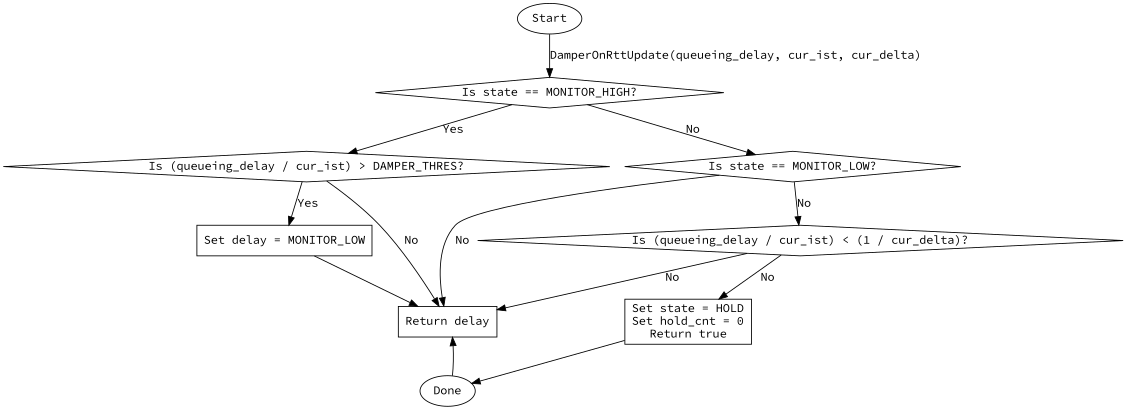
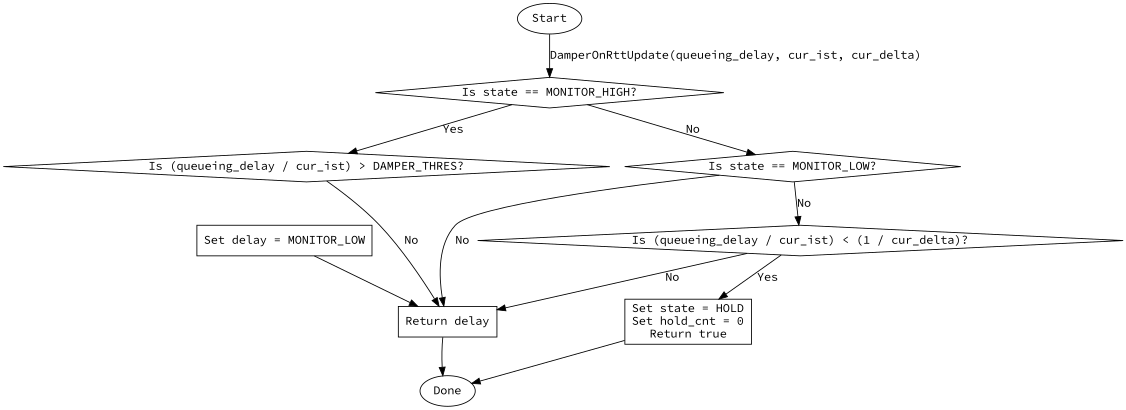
edge "Is (queueing_delay / cur_ist) > DAMPER_THRES?" -> "Set delay = MONITOR_LOW": removed, label "Yes"
edge "Is (queueing_delay / cur_ist) < (1 / cur_delta)?" -> "Set state = HOLD Set hold_cnt = 0 Return true": label "No" -> "Yes"
edge "Done" -> "Return delay": reversed
